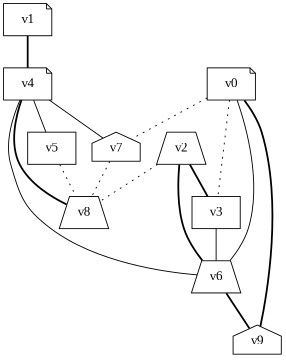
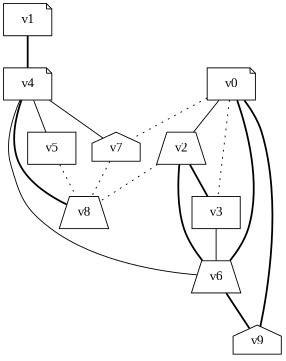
edge "v0" -- "v2": added
edge "v0" -- "v6": style solid -> bold
